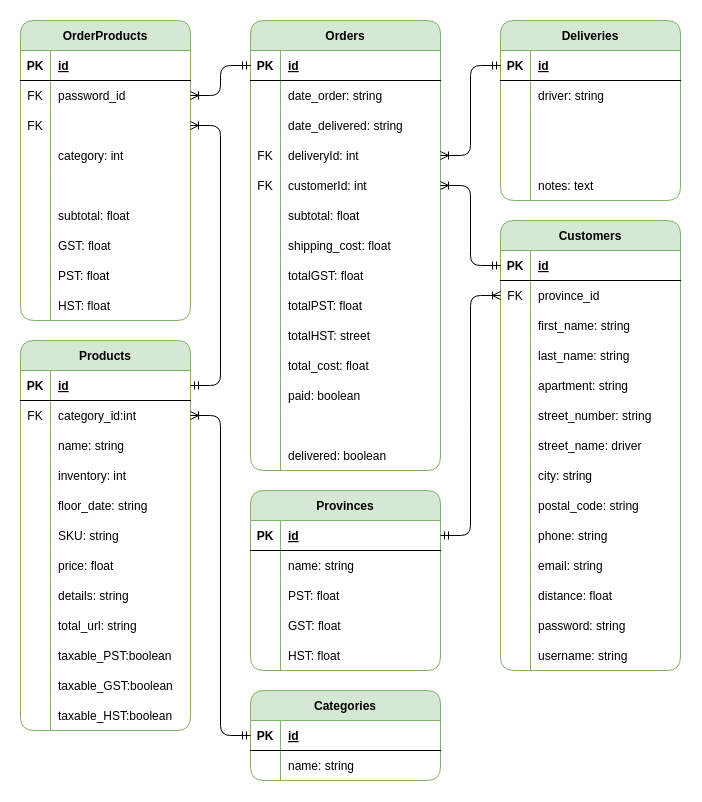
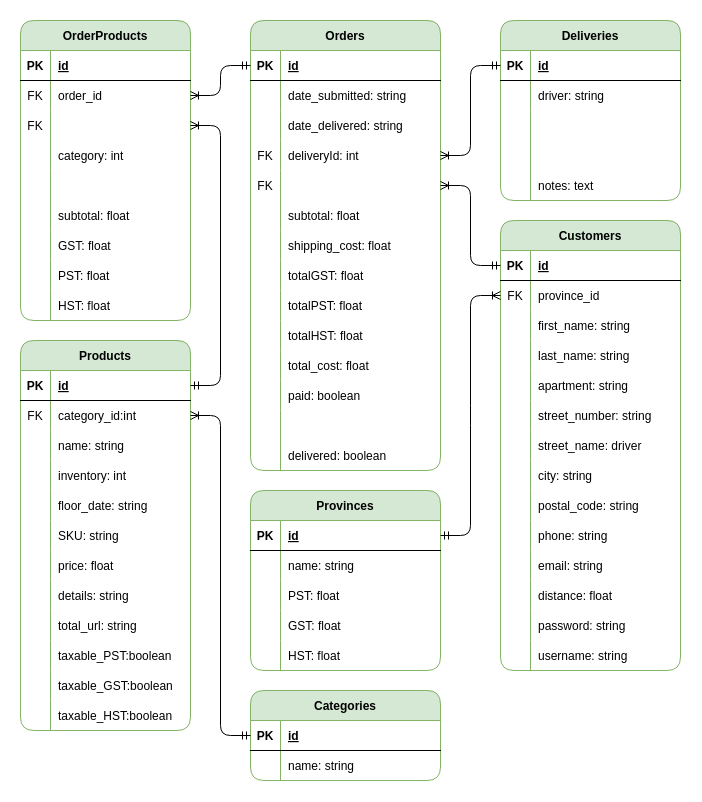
node "password_id": label "password_id" -> "order_id"
node "date_order: string": label "date_order: string" -> "date_submitted: string"
node "customerId: int": removed
node "totalHST: street": label "totalHST: street" -> "totalHST: float"
